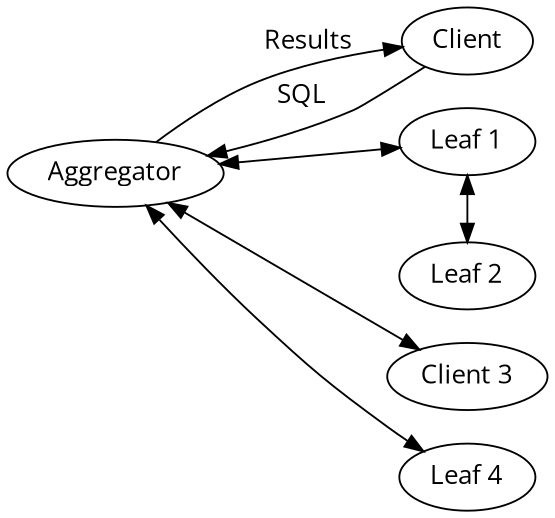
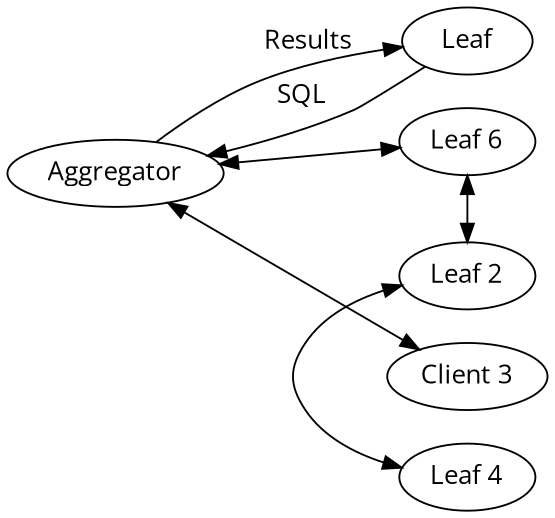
node "Client": label "Client" -> "Leaf"
node "Leaf 1": label "Leaf 1" -> "Leaf 6"
edge "Aggregator" -- "Leaf 4": now "Leaf 2" -- "Leaf 4"
